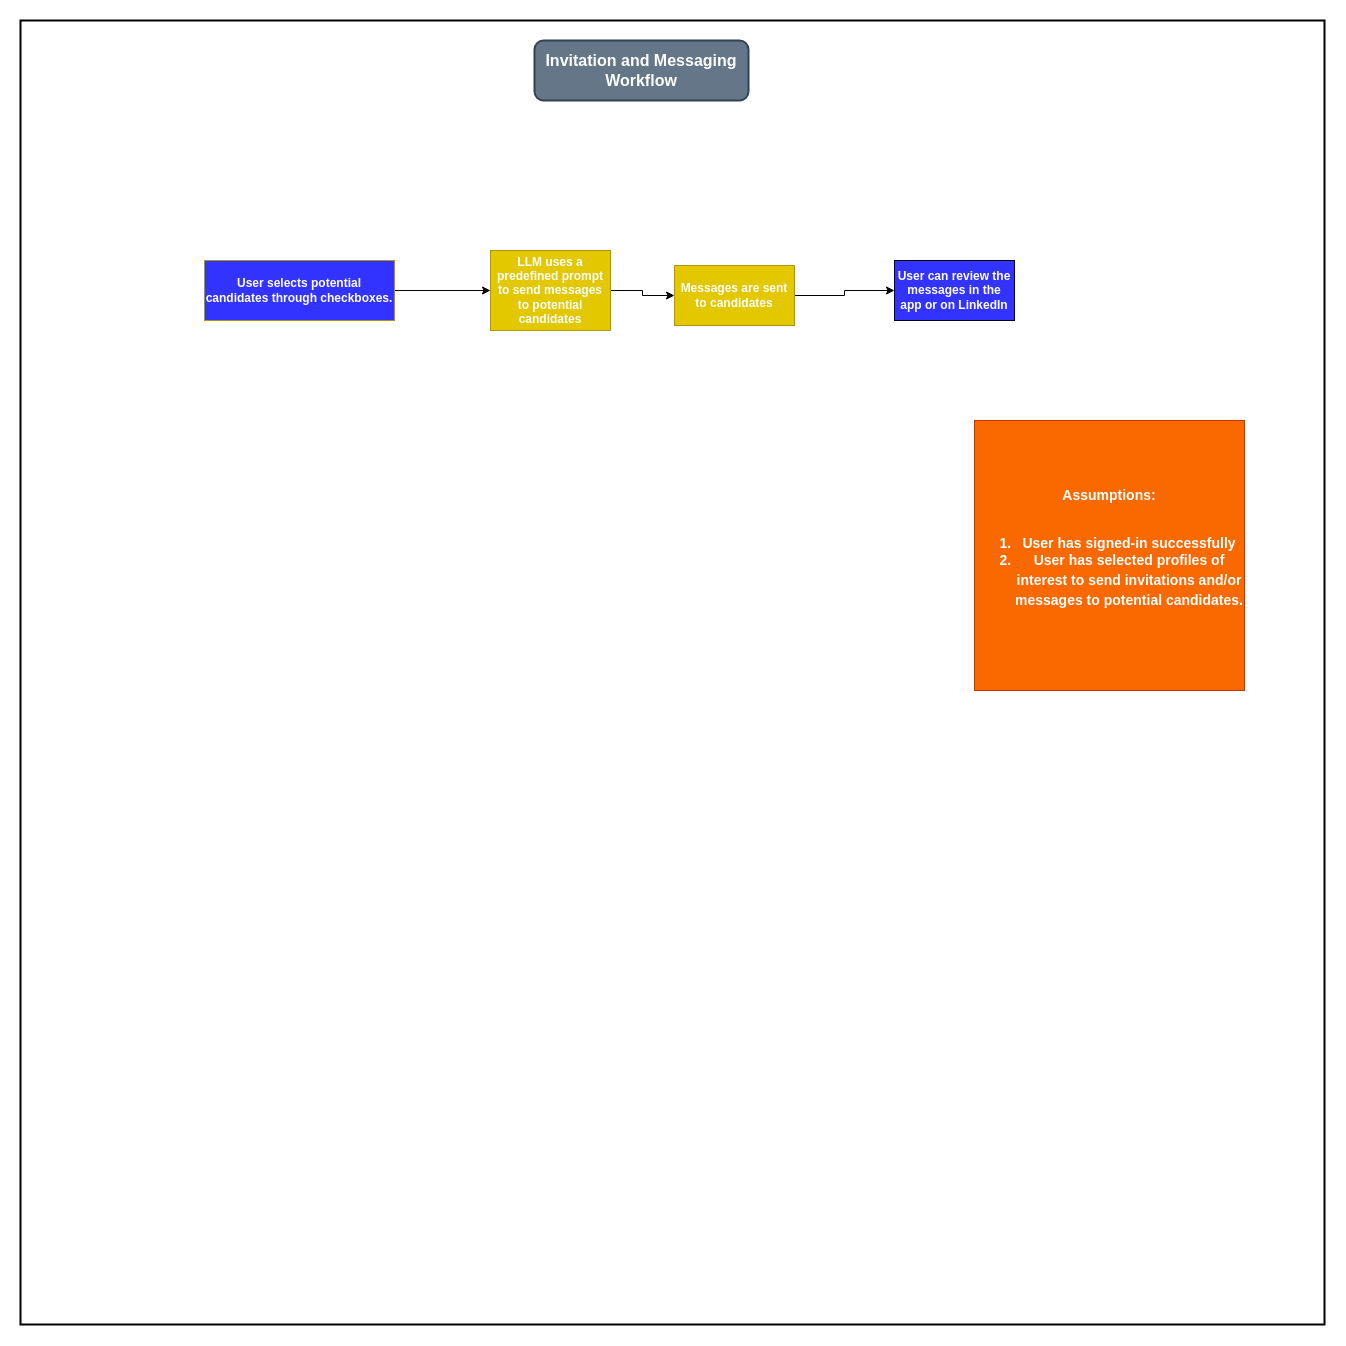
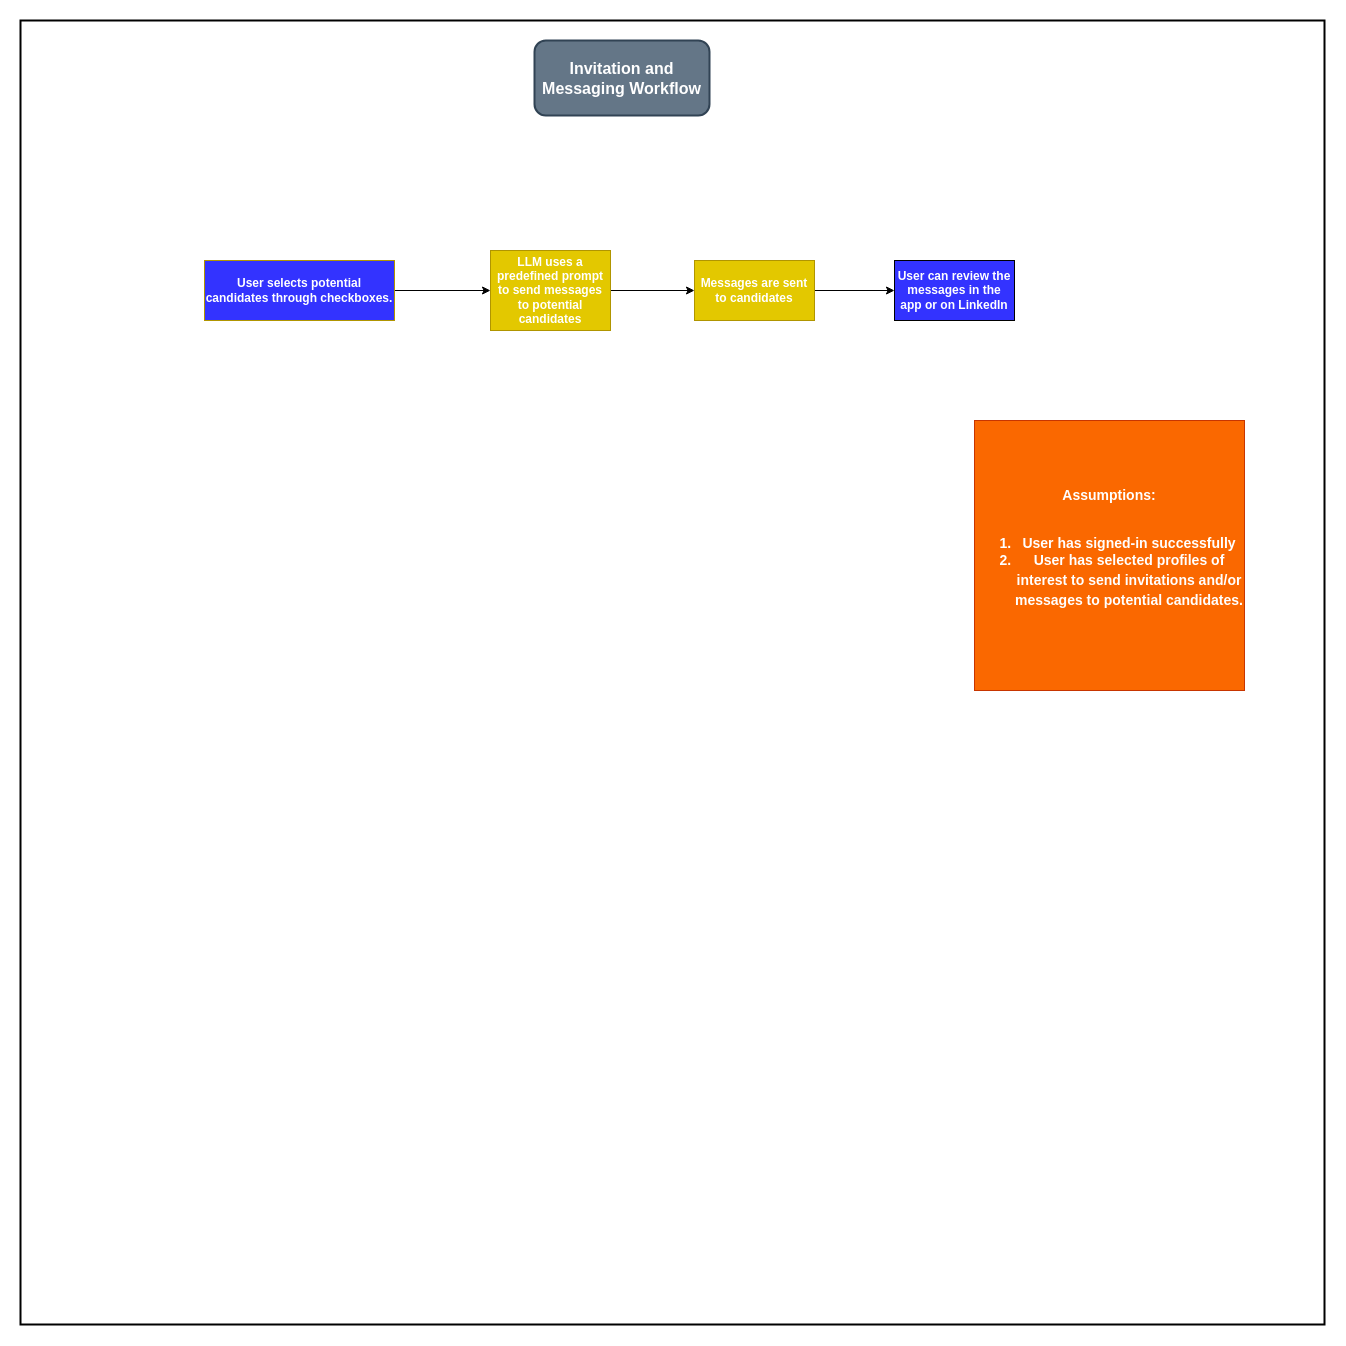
node "Invitation and Messaging Workflow": size 214x60 -> 175x75
node "Messages are sent to candidates": moved (735, 296) -> (755, 291)
